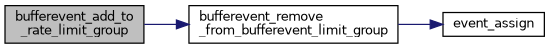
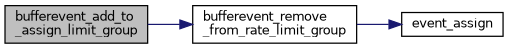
node "bufferevent_add_to _rate_limit_group": label "bufferevent_add_to _rate_limit_group" -> "bufferevent_add_to _assign_limit_group"
node "bufferevent_remove _from_bufferevent_limit_group": label "bufferevent_remove _from_bufferevent_limit_group" -> "bufferevent_remove _from_rate_limit_group"
